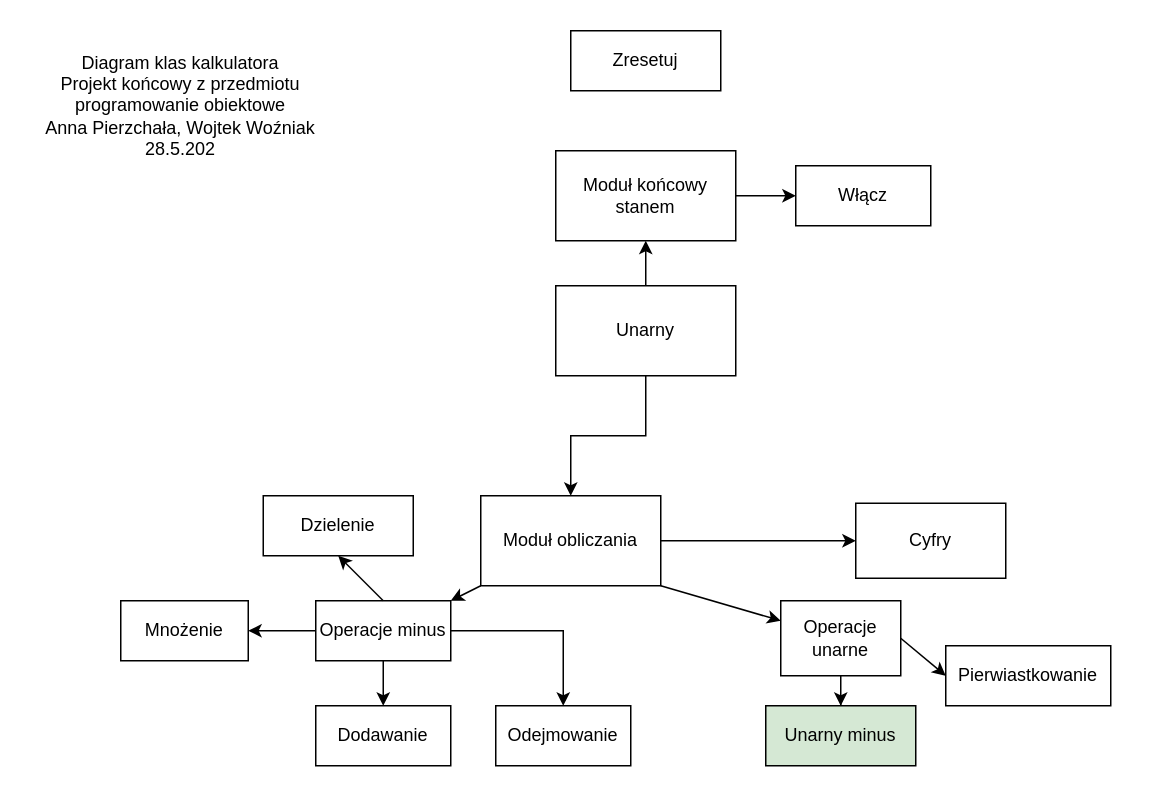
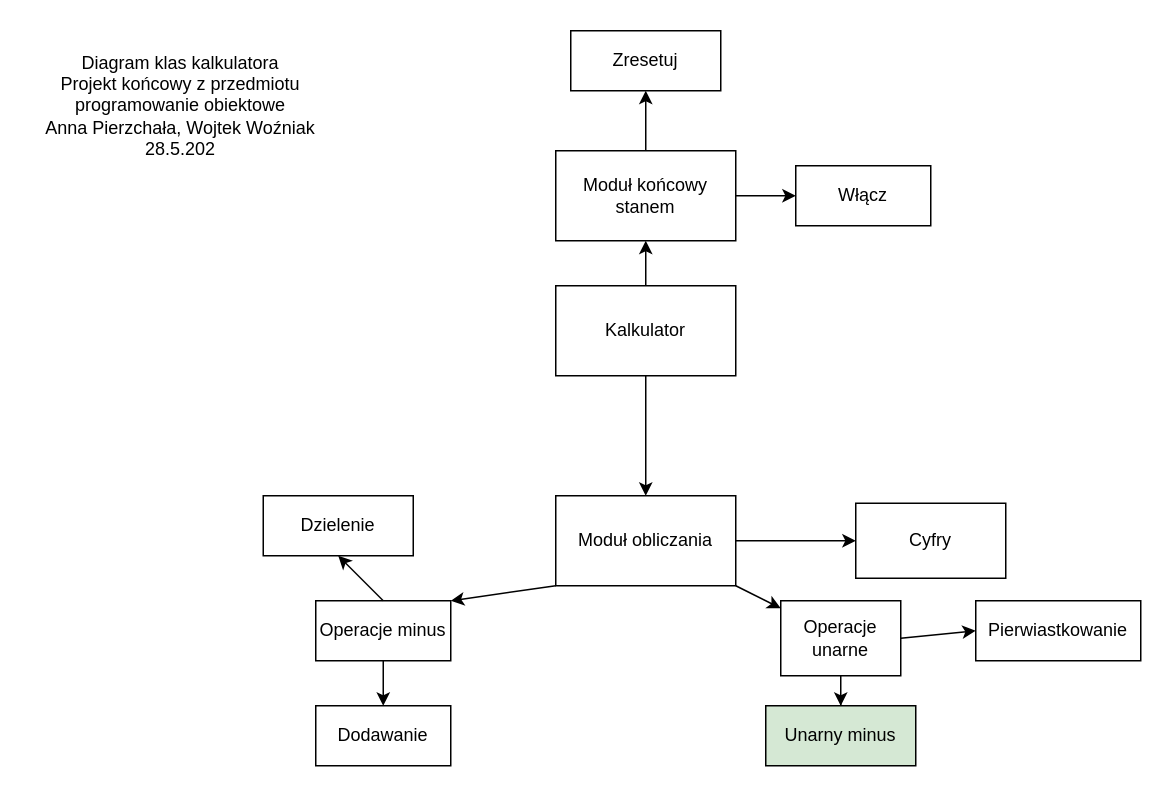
edge "Moduł końcowy stanem" -> "Zresetuj": added
node "Unarny": label "Unarny" -> "Kalkulator"
node "Moduł obliczania": moved (571, 541) -> (646, 541)
node "Mnożenie": removed
edge "Operacje minus" -> "Mnożenie": removed
edge "Operacje minus" -> "Odejmowanie": removed
node "Pierwiastkowanie": moved (1028, 676) -> (1058, 631)
node "Odejmowanie": removed
